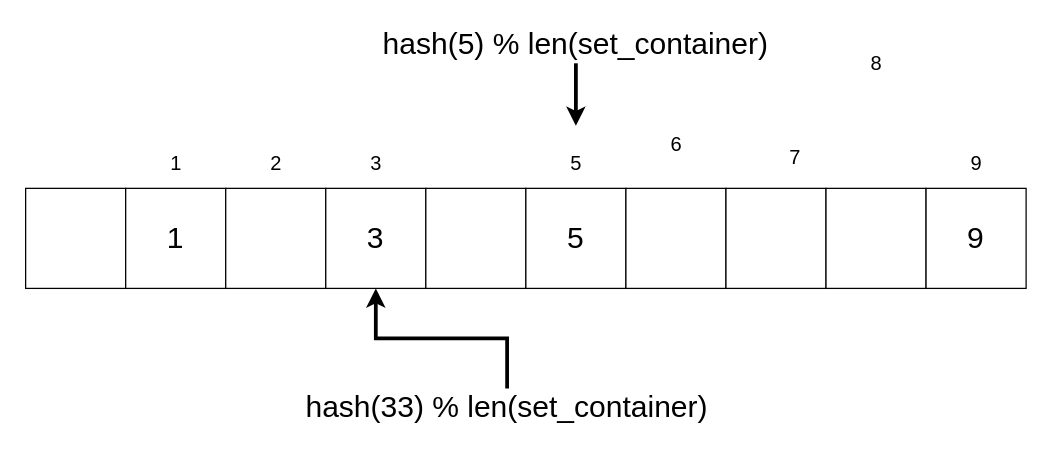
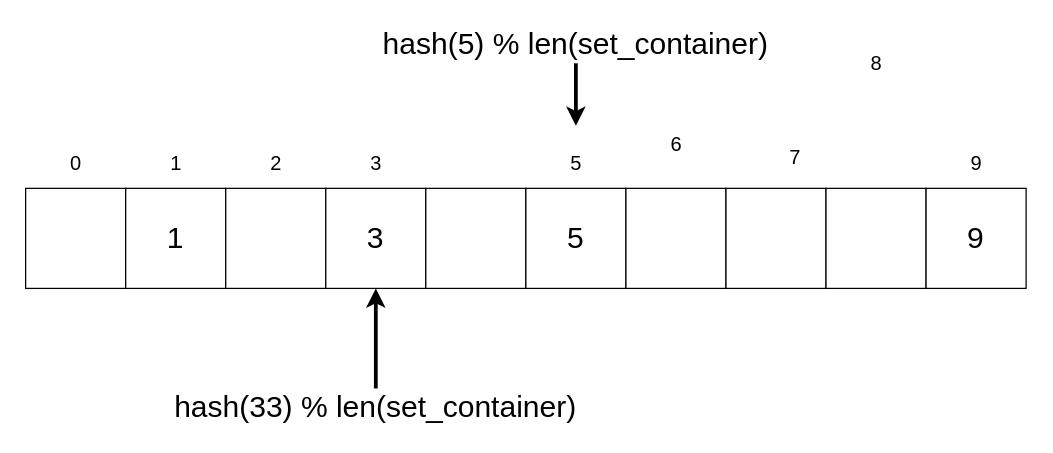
node "0": added
node "hash(33) % len(set_container)": moved (507, 407) -> (376, 407)
